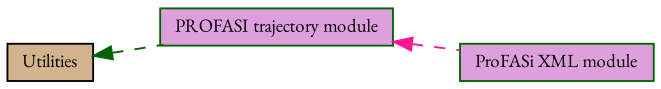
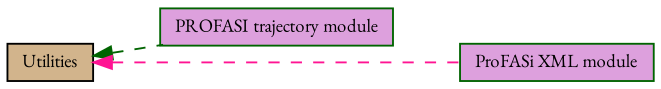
edge "ProFASi XML module" -> "PROFASI trajectory module": now "ProFASi XML module" -> "Utilities"
